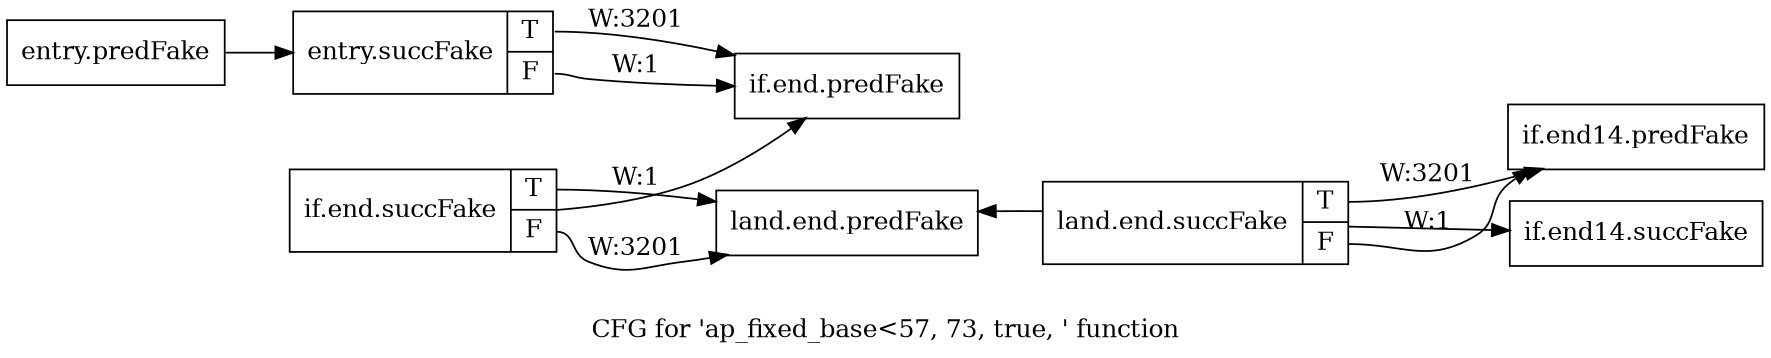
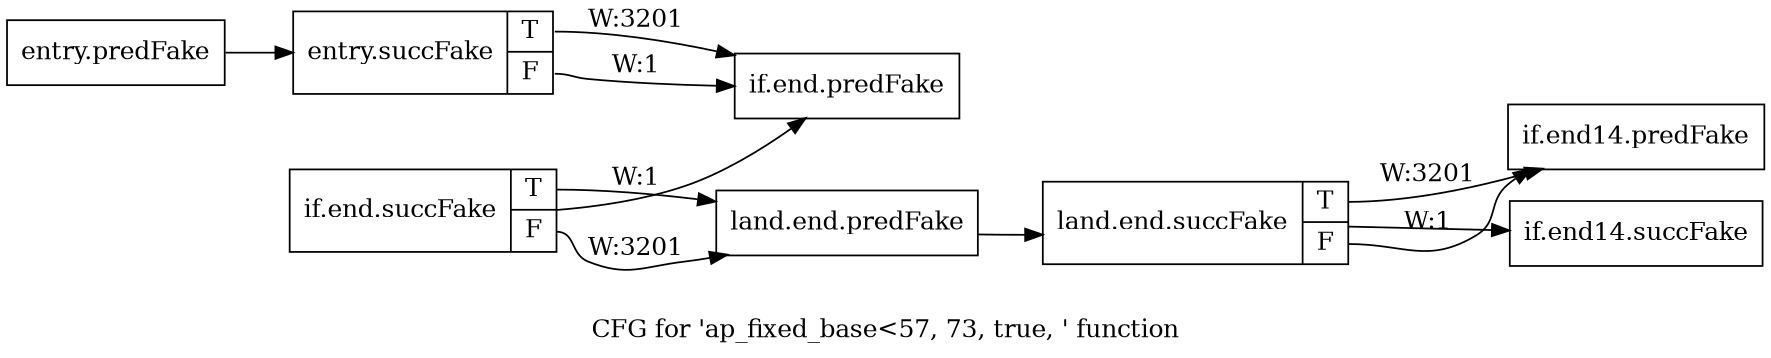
edge "land.end.succFake" -> "land.end.predFake": reversed
